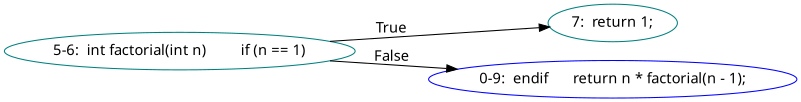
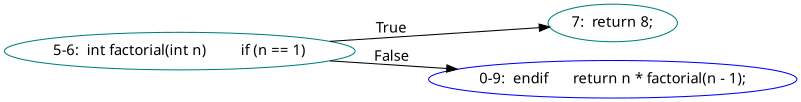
node "7:  return 1;": label "7:  return 1;" -> "7:  return 8;"
